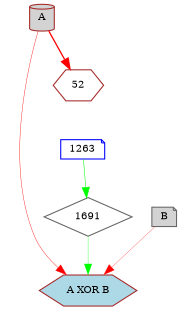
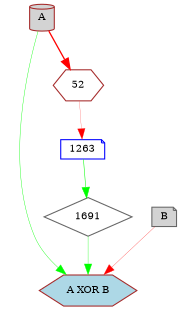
edge "52" -> "1263": added
edge "A" -> "A XOR B": color red -> green
